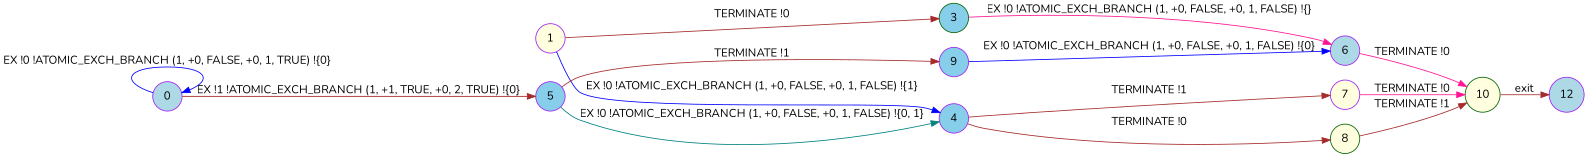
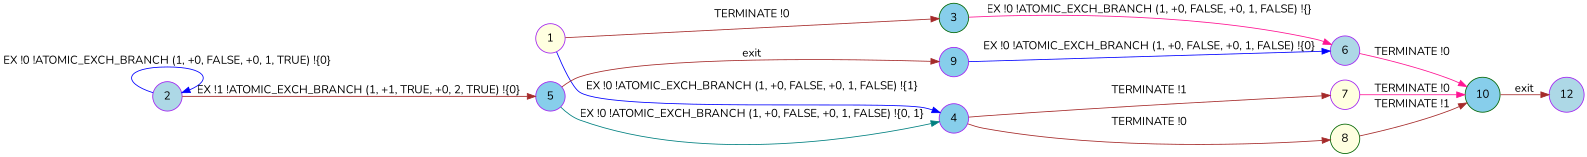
edge "5" -> "9": label "TERMINATE !1" -> "exit"
node "10": fillcolor lightyellow -> skyblue
node "0": label "0" -> "2"
